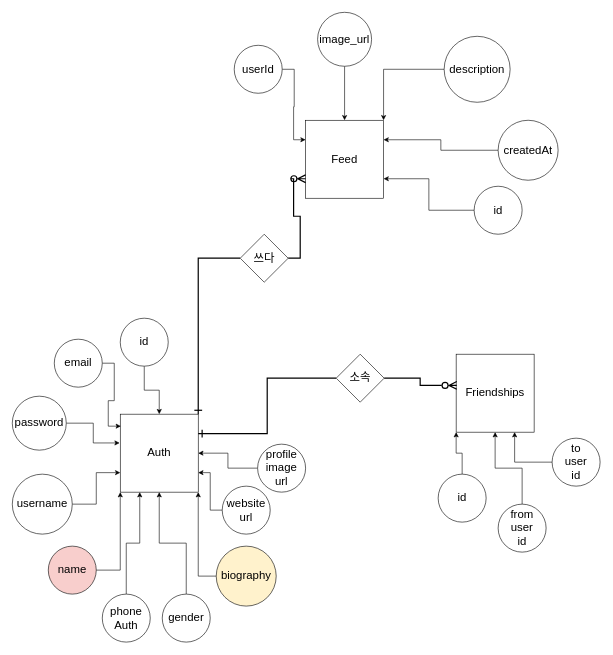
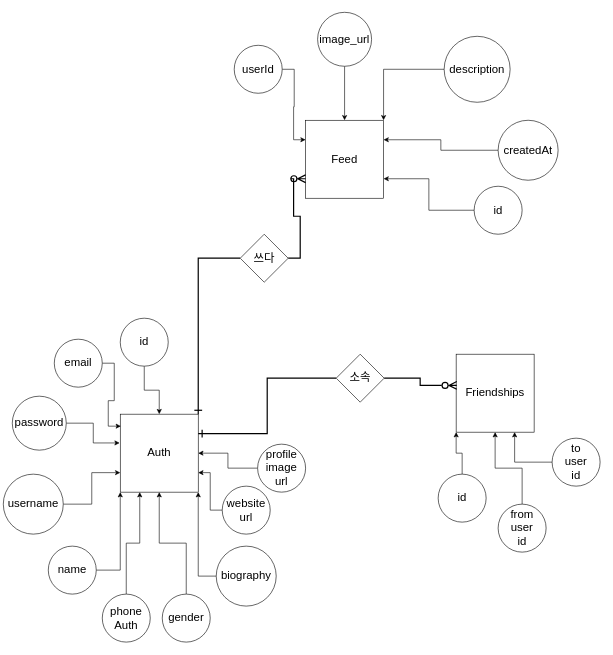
node "username": moved (42, 504) -> (33, 504)
node "name": fillcolor #f8cecc -> #ffffff
node "biography": fillcolor #fff2cc -> #ffffff
